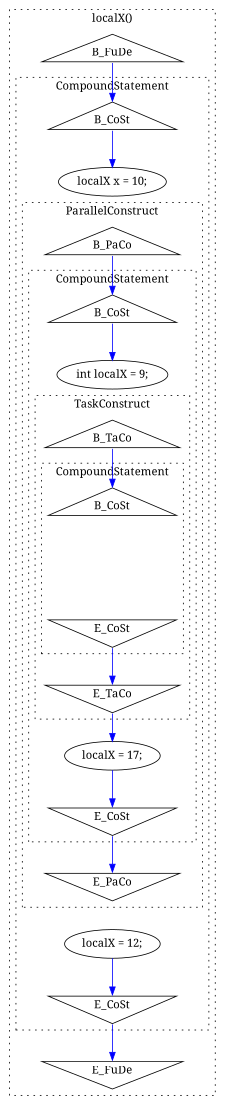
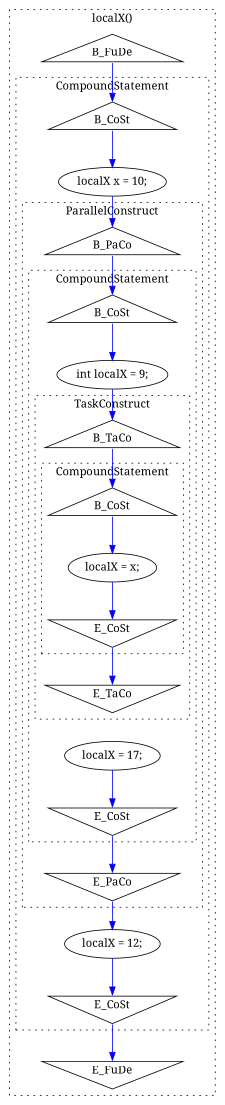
edge "localX x = 10;" -> "B_PaCo": added
edge "int localX = 9;" -> "B_TaCo": added
node "localX = x;": added
edge "E_TaCo" -> "localX = 17;": removed
edge "E_PaCo" -> "localX = 12;": added
